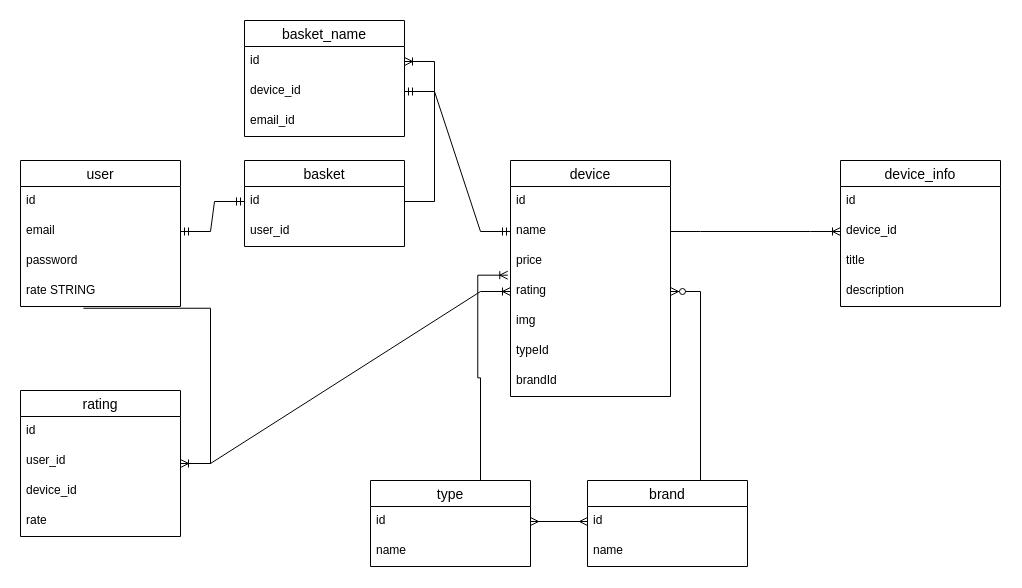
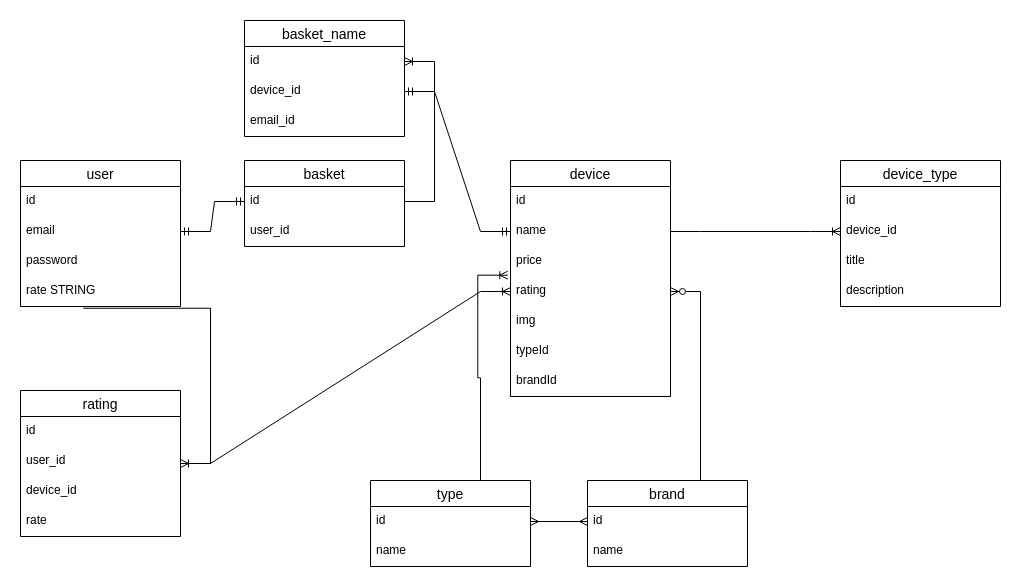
node "device_info": label "device_info" -> "device_type"
